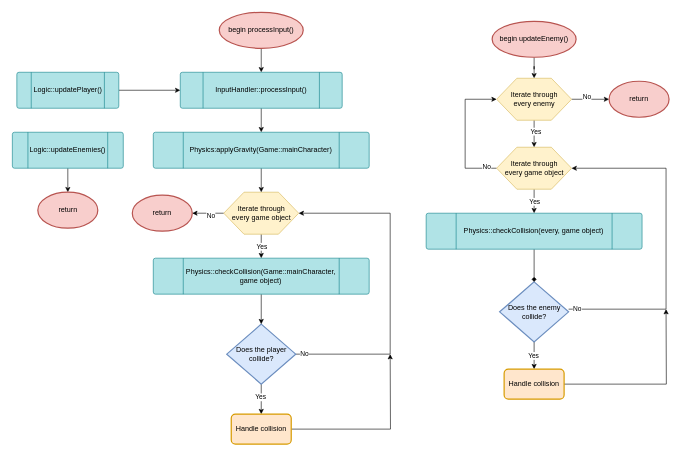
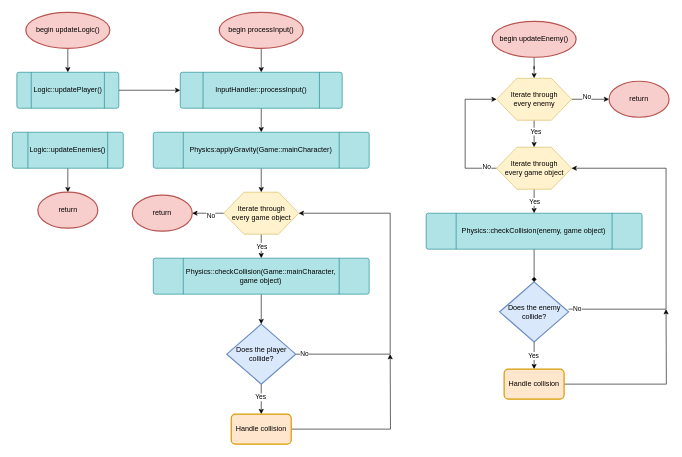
node "begin updateLogic()": added
edge "begin updateLogic()" -> "Logic::updatePlayer()": added
node "Physics::checkCollision(every, game object)": label "Physics::checkCollision(every, game object)" -> "Physics::checkCollision(enemy, game object)"
